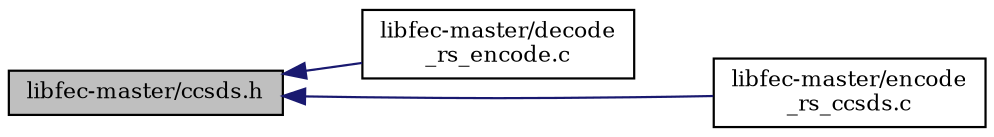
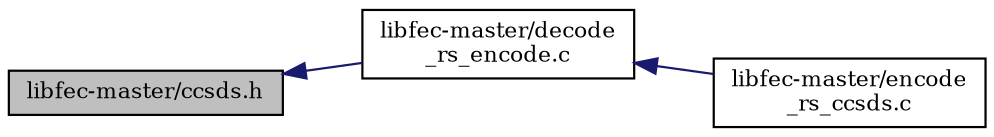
edge "libfec-master/encode _rs_ccsds.c" -> "libfec-master/ccsds.h": now "libfec-master/encode _rs_ccsds.c" -> "libfec-master/decode _rs_encode.c"
